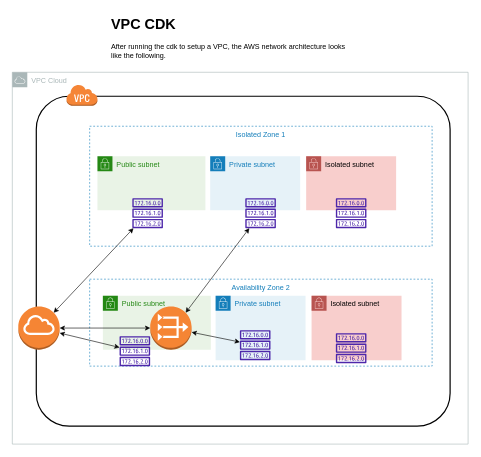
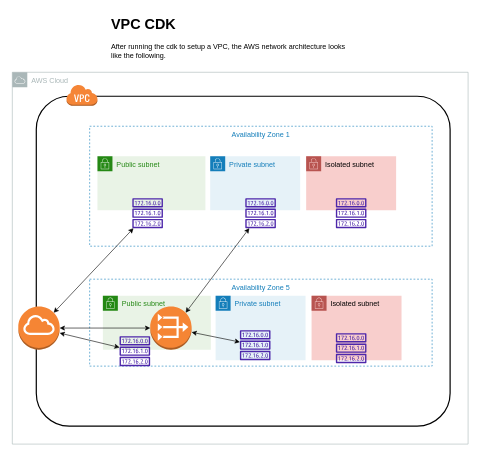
node "VPC Cloud": label "VPC Cloud" -> "AWS Cloud"
node "Isolated Zone 1": label "Isolated Zone 1" -> "Availability Zone 1"
node "Availability Zone 2": label "Availability Zone 2" -> "Availability Zone 5"
